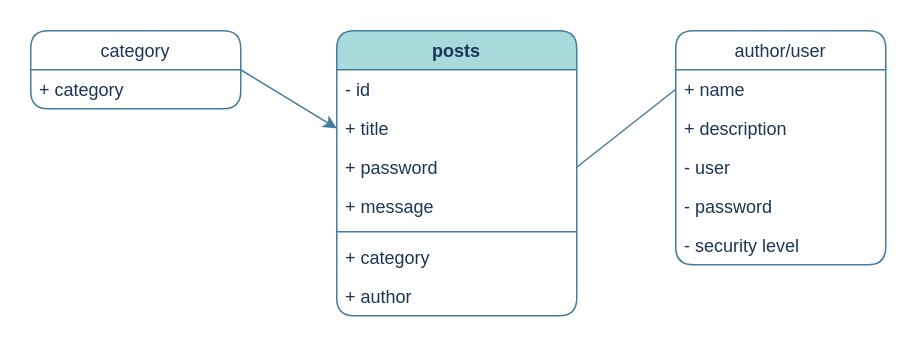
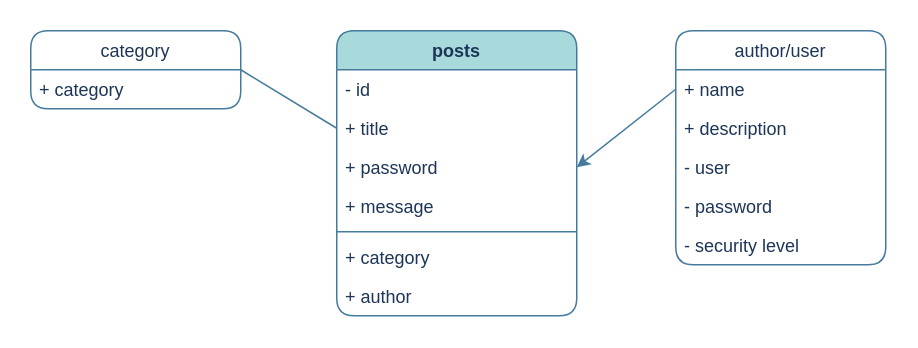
edge "category" -> "+ title": arrowhead classic -> none
edge "+ name" -- "+ password": arrowhead none -> classic
